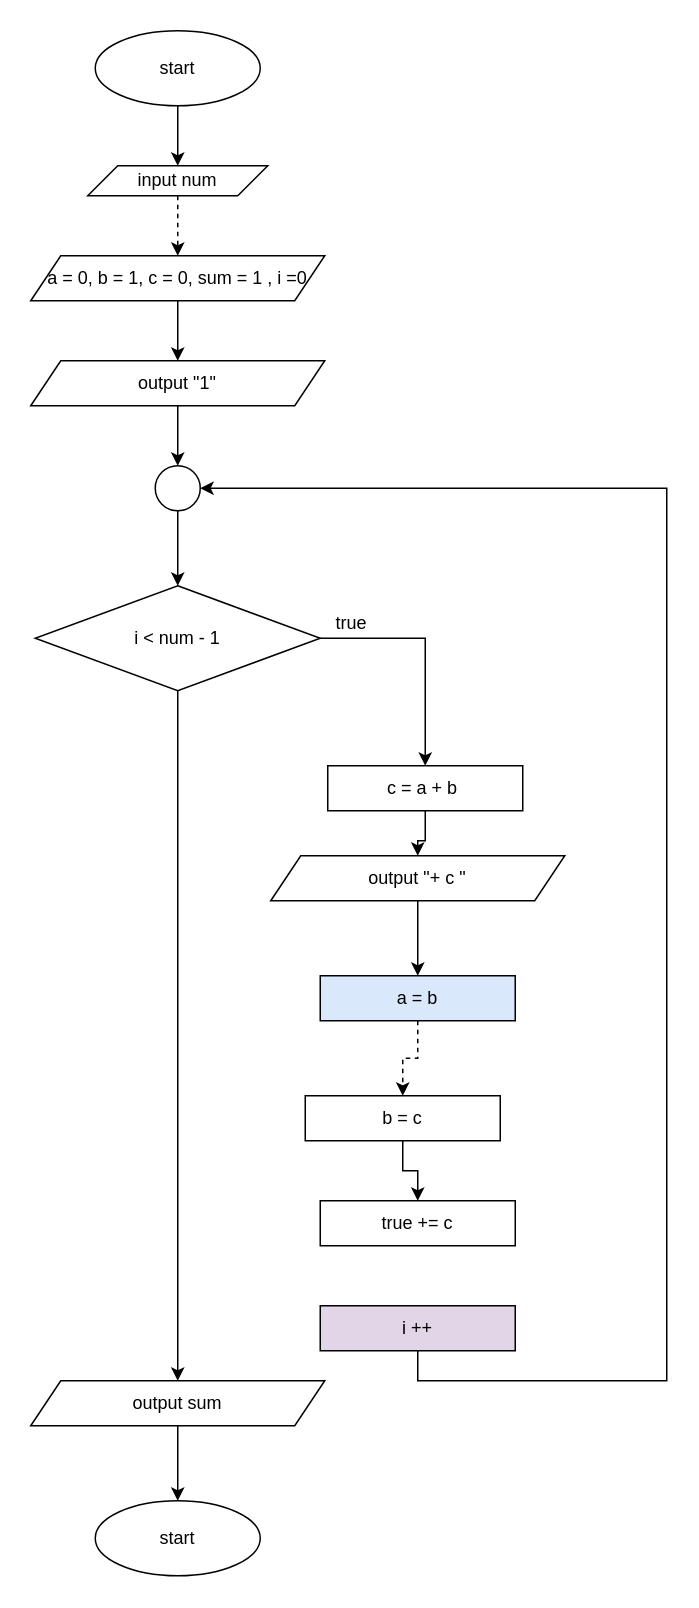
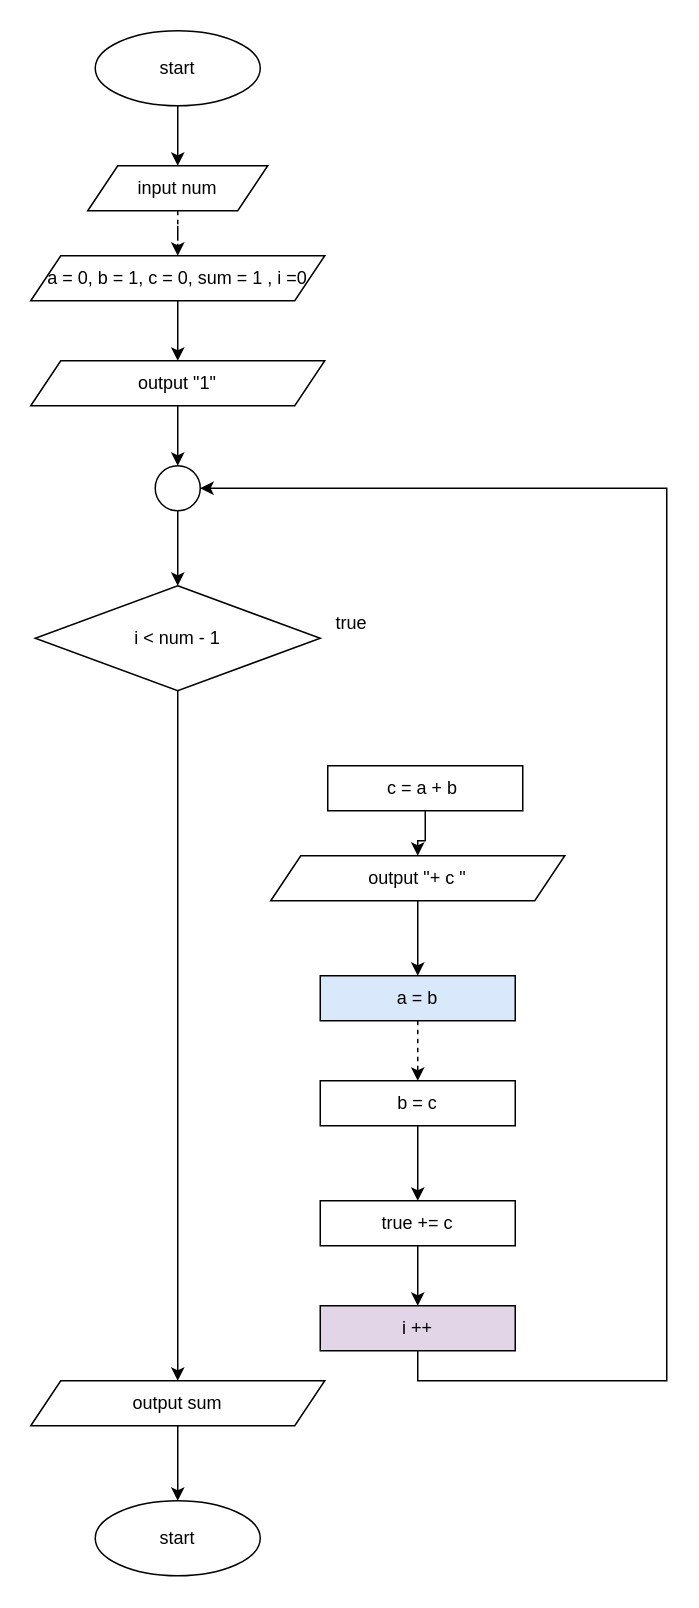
node "input num": size 180x30 -> 180x45
edge "i < num - 1" -> "c = a + b": removed
node "b = c": moved (403, 1118) -> (418, 1103)
edge "true += c" -> "i ++": added
